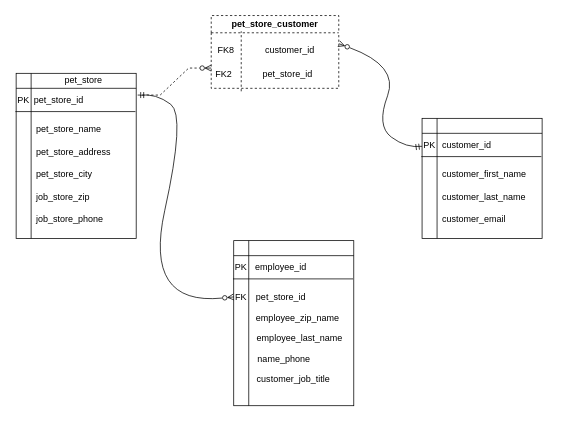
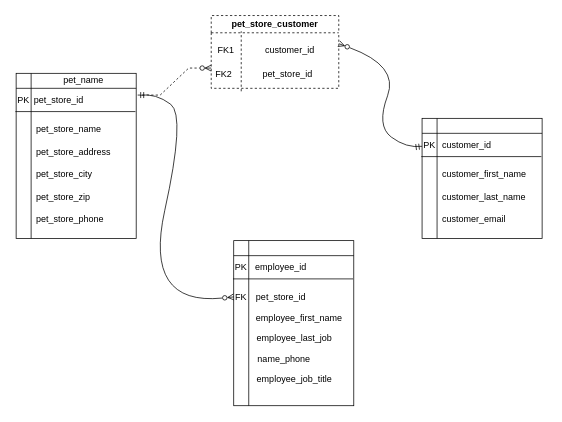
node "FK8": label "FK8" -> "FK1"
node "pet_store": label "pet_store" -> "pet_name"
node "job_store_zip": label "job_store_zip" -> "pet_store_zip"
node "job_store_phone": label "job_store_phone" -> "pet_store_phone"
node "employee_zip_name": label "employee_zip_name" -> "employee_first_name"
node "employee_last_name": label "employee_last_name" -> "employee_last_job"
node "customer_job_title": label "customer_job_title" -> "employee_job_title"
